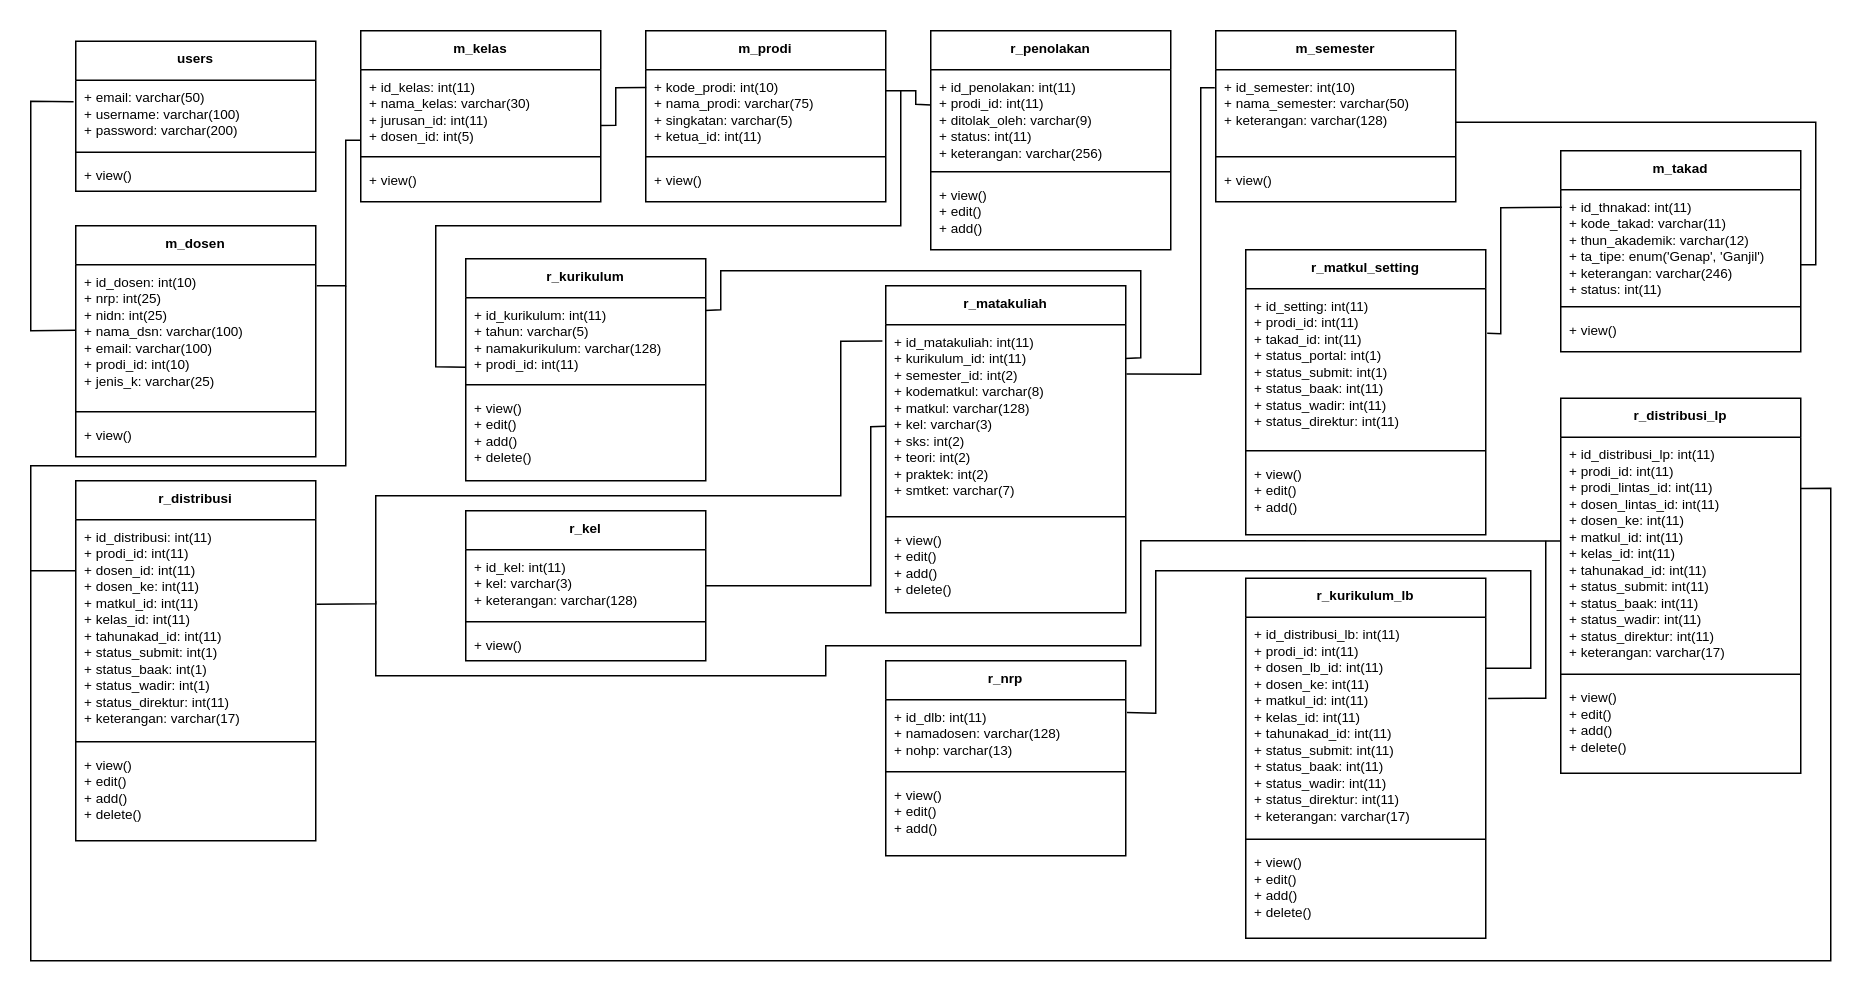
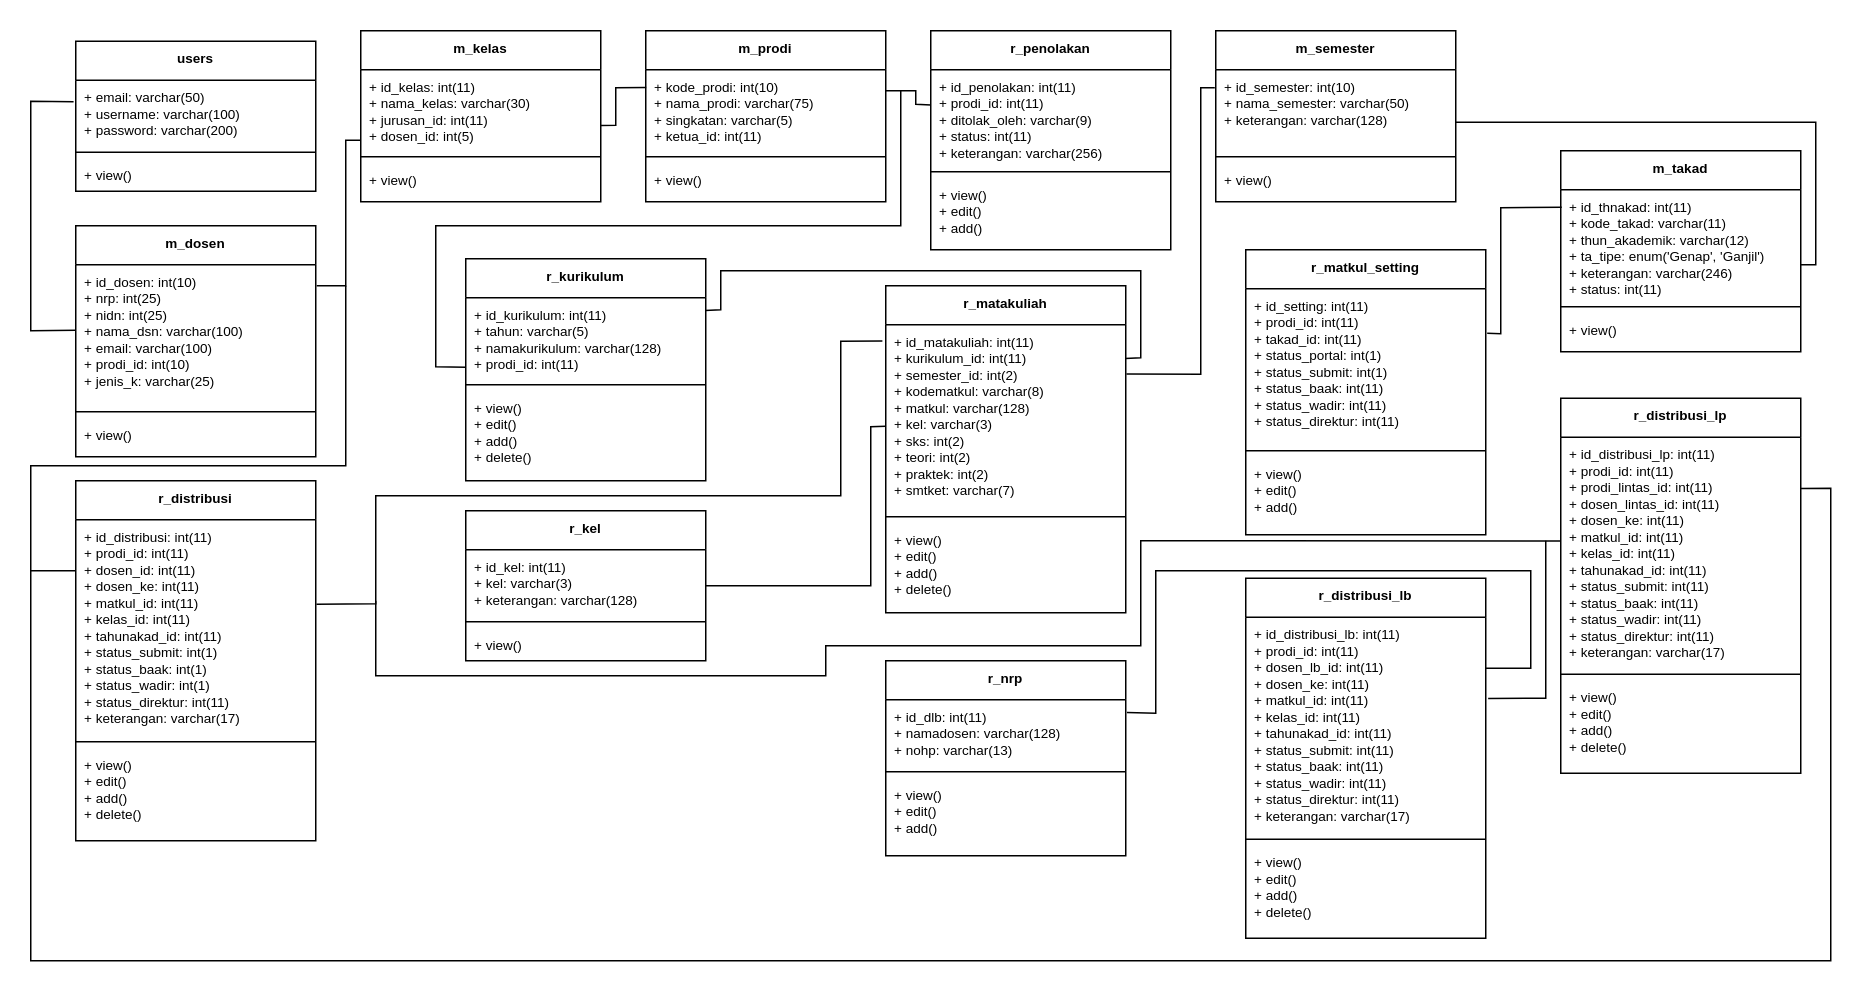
node "r_kurikulum_lb": label "r_kurikulum_lb" -> "r_distribusi_lb"
